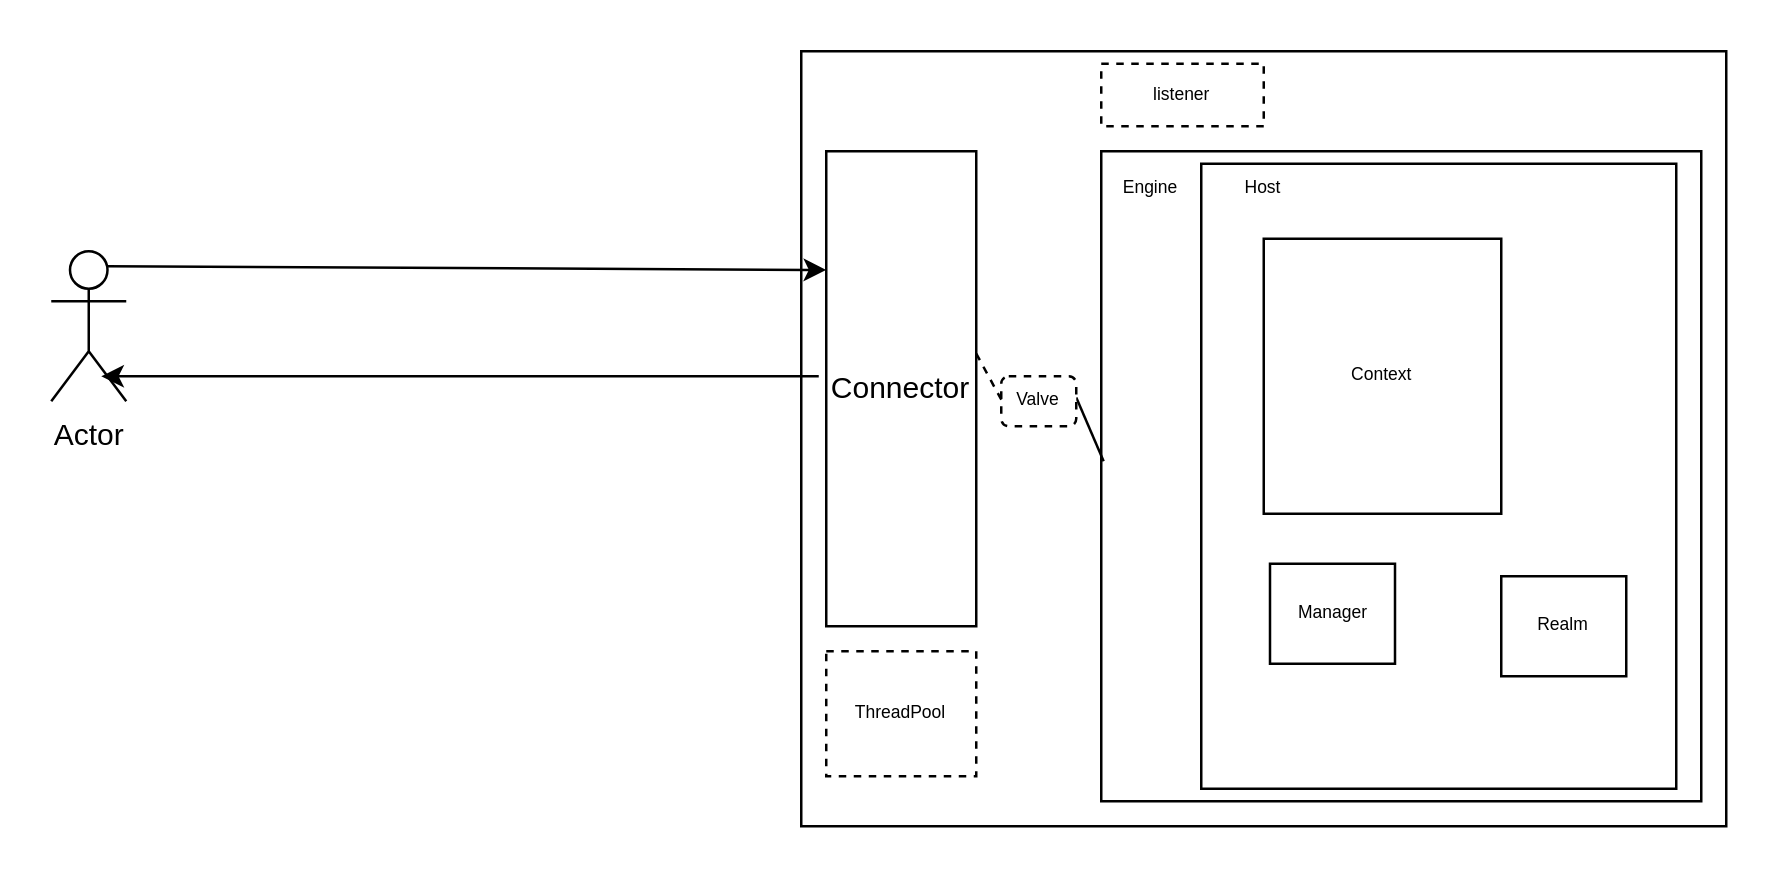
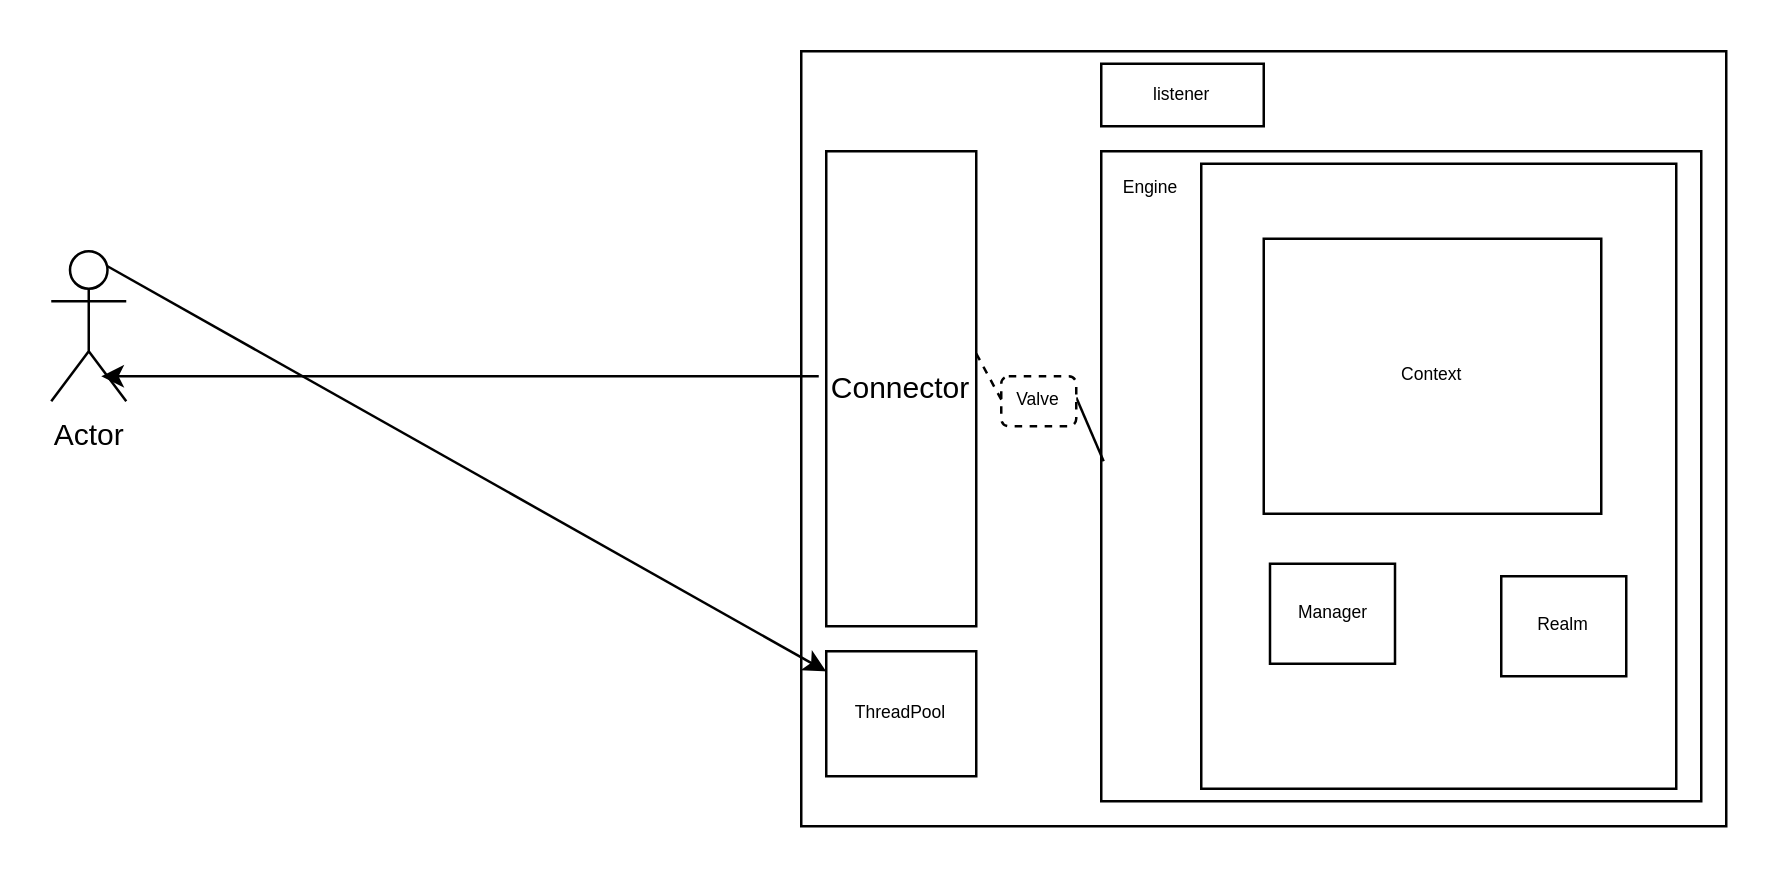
node "listener": style dashed -> solid
node "Host": removed
edge "Actor" -> "Connector": now "Actor" -> "ThreadPool"
node "Context": size 238x275 -> 338x275
node "ThreadPool": style dashed -> solid
